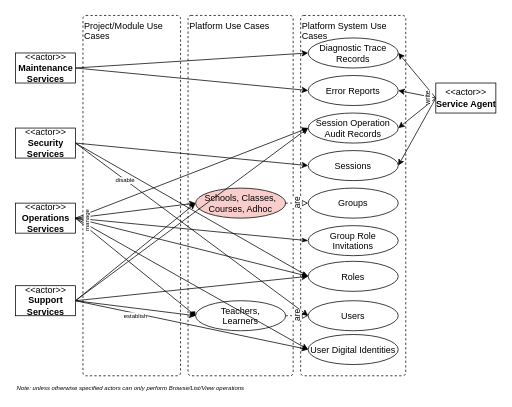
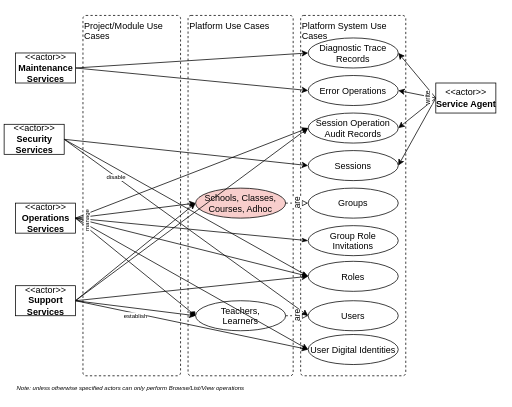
node "Error Reports": label "Error Reports" -> "Error Operations"
node "<<actor>> Security Services": moved (45, 143) -> (34, 139)
